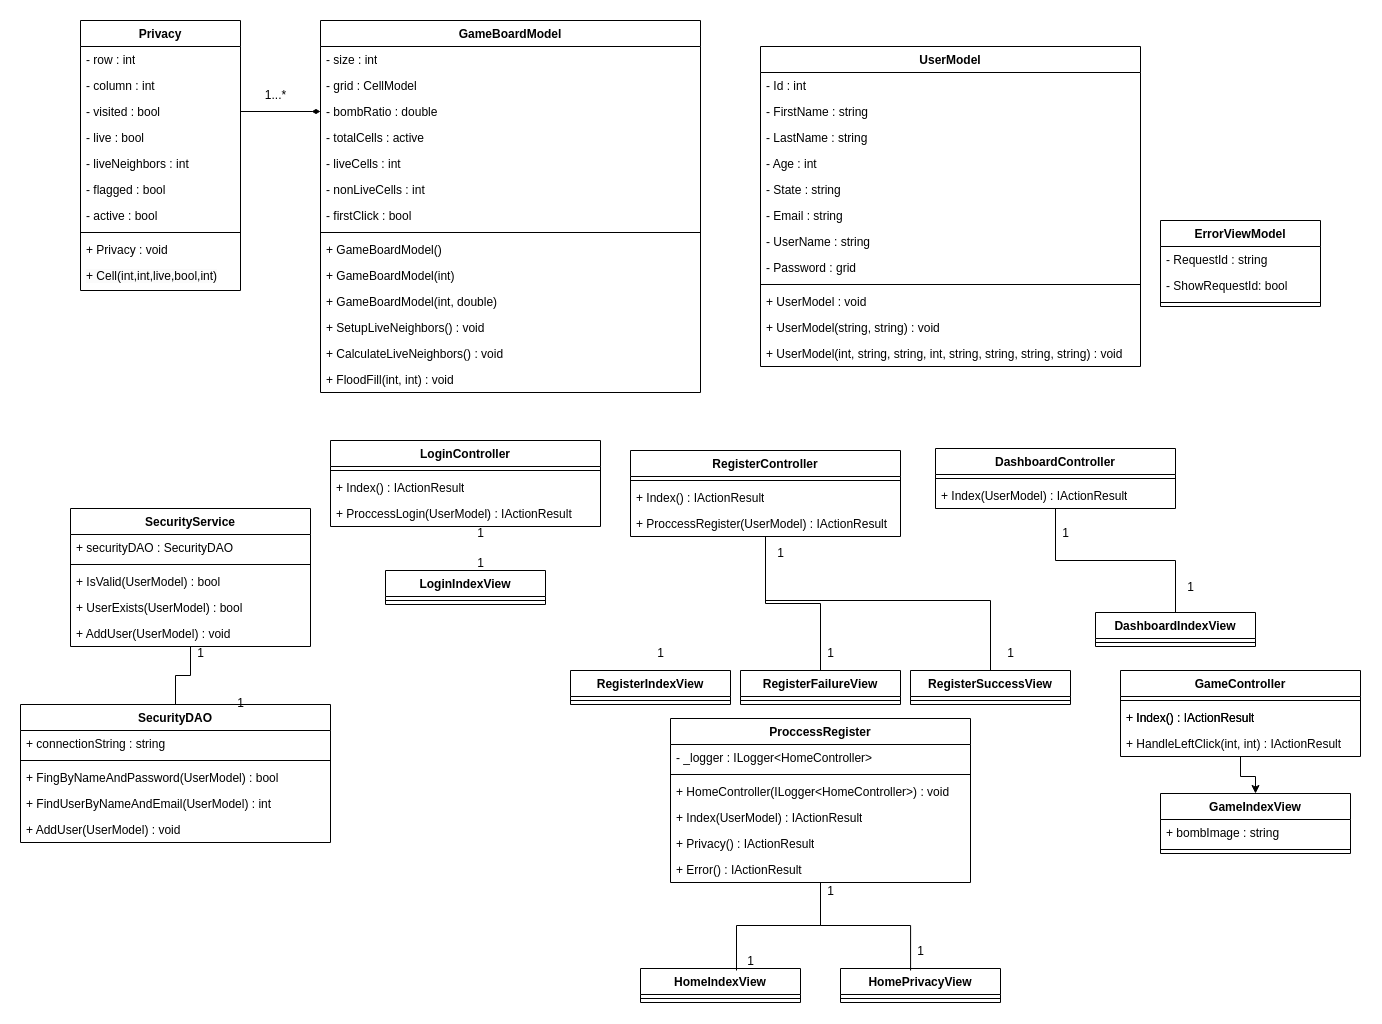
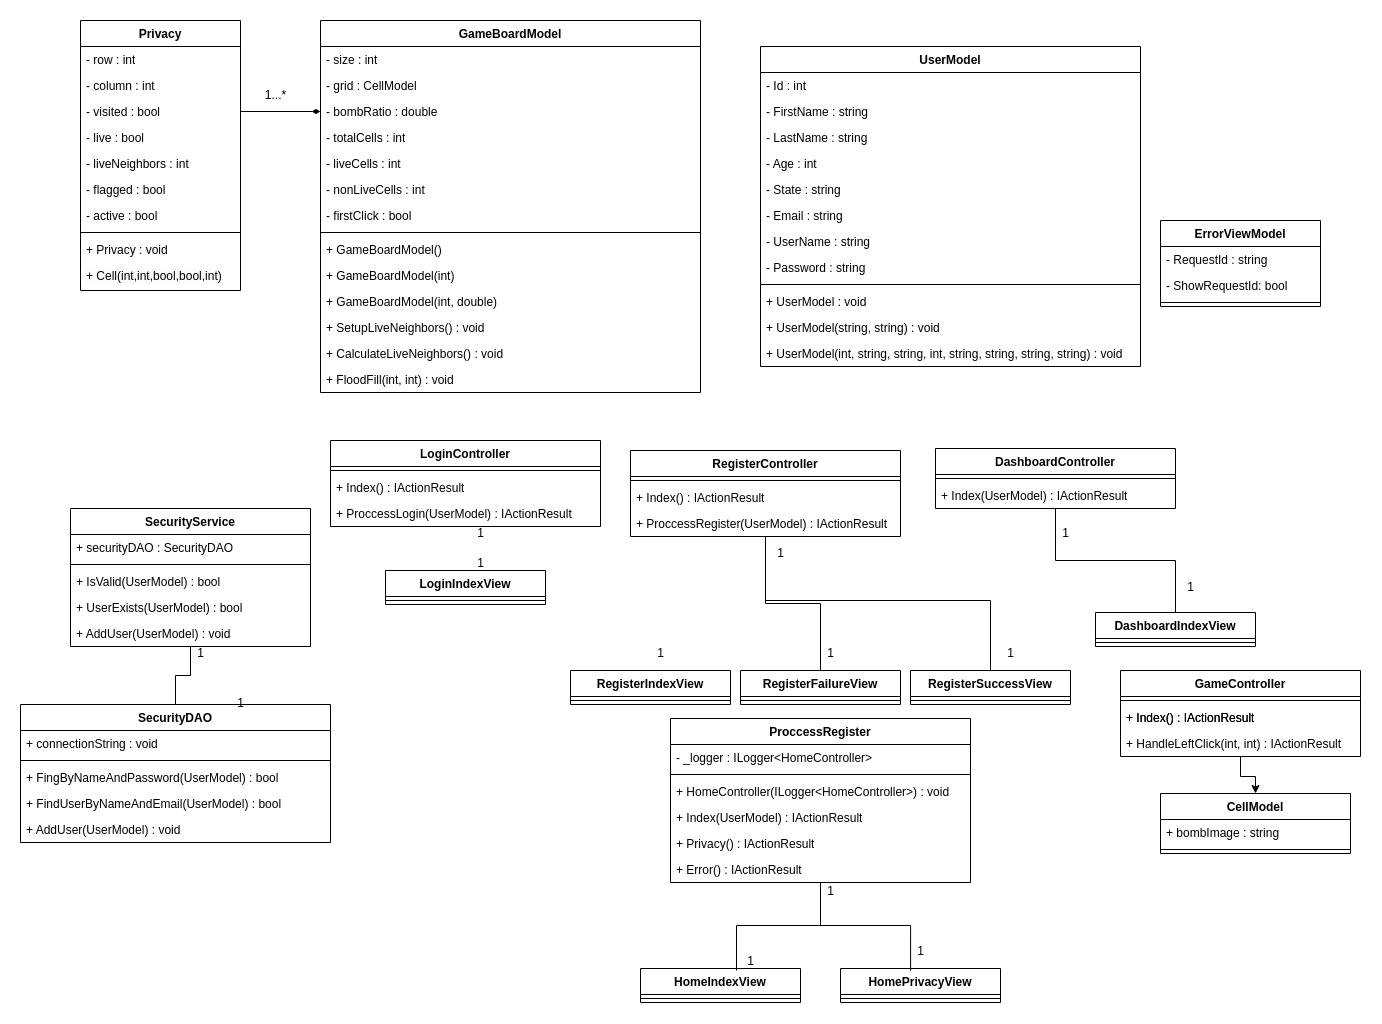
node "- totalCells : active": label "- totalCells : active" -> "- totalCells : int"
node "- Password : grid": label "- Password : grid" -> "- Password : string"
node "+ Cell(int,int,live,bool,int)": label "+ Cell(int,int,live,bool,int)" -> "+ Cell(int,int,bool,bool,int)"
node "+ connectionString : string": label "+ connectionString : string" -> "+ connectionString : void"
node "+ FindUserByNameAndEmail(UserModel) : int": label "+ FindUserByNameAndEmail(UserModel) : int" -> "+ FindUserByNameAndEmail(UserModel) : bool"
node "GameIndexView": label "GameIndexView" -> "CellModel"
